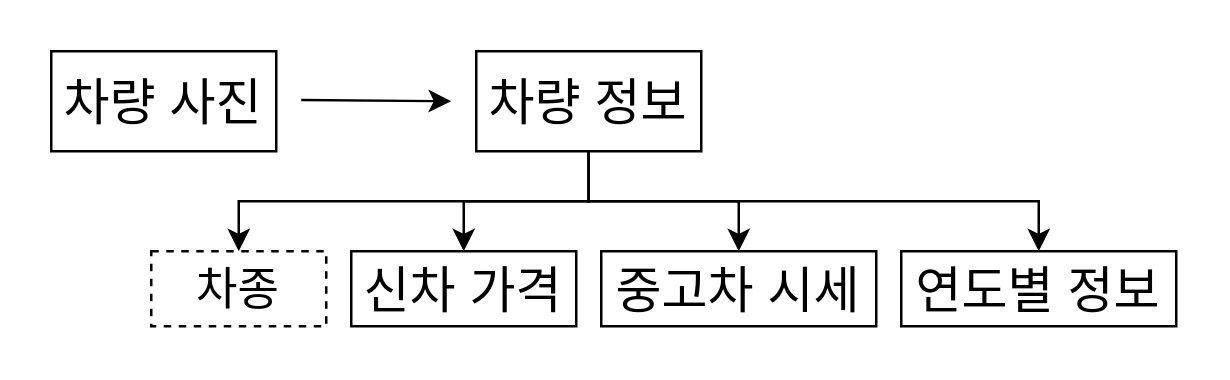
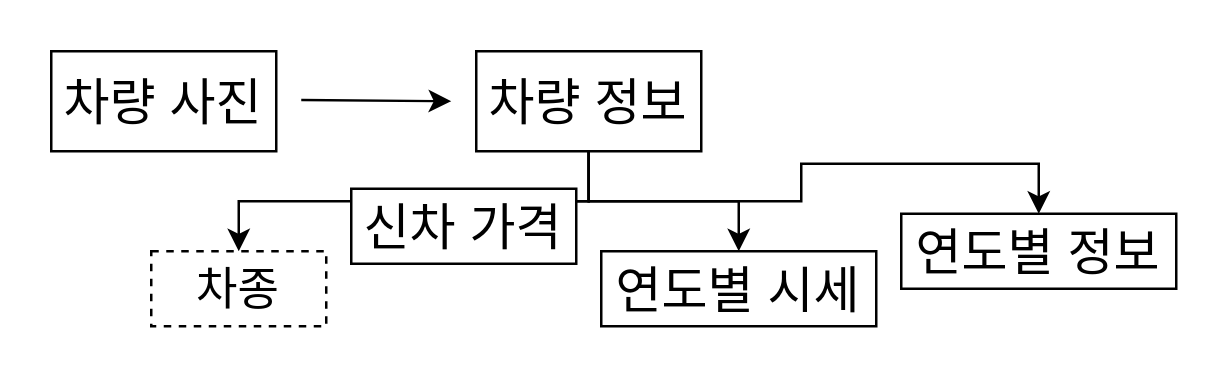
node "신차 가격": moved (464, 289) -> (464, 226)
node "중고차 시세": label "중고차 시세" -> "연도별 시세"
node "연도별 정보": moved (1039, 289) -> (1039, 251)
